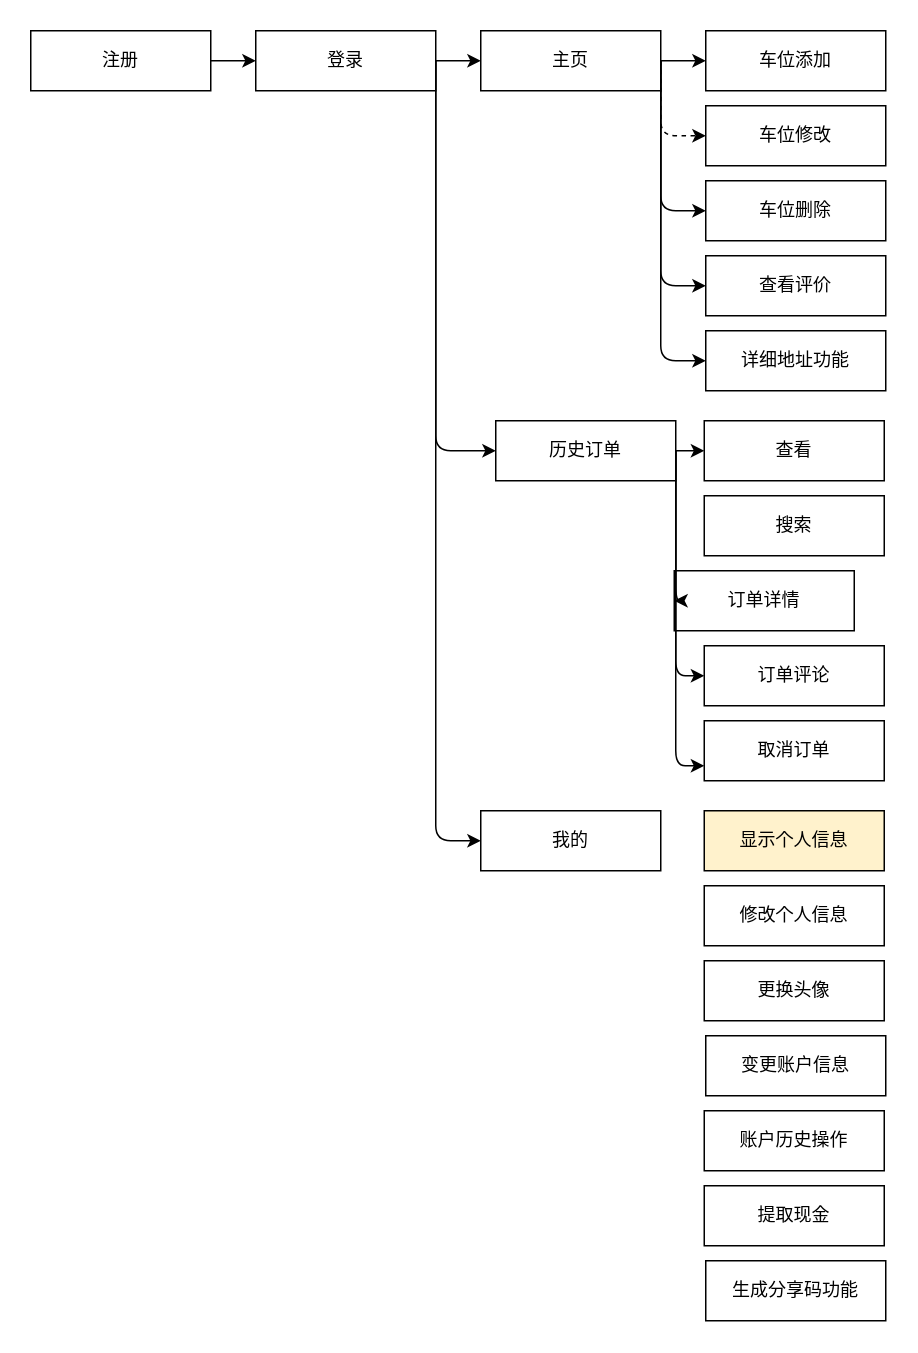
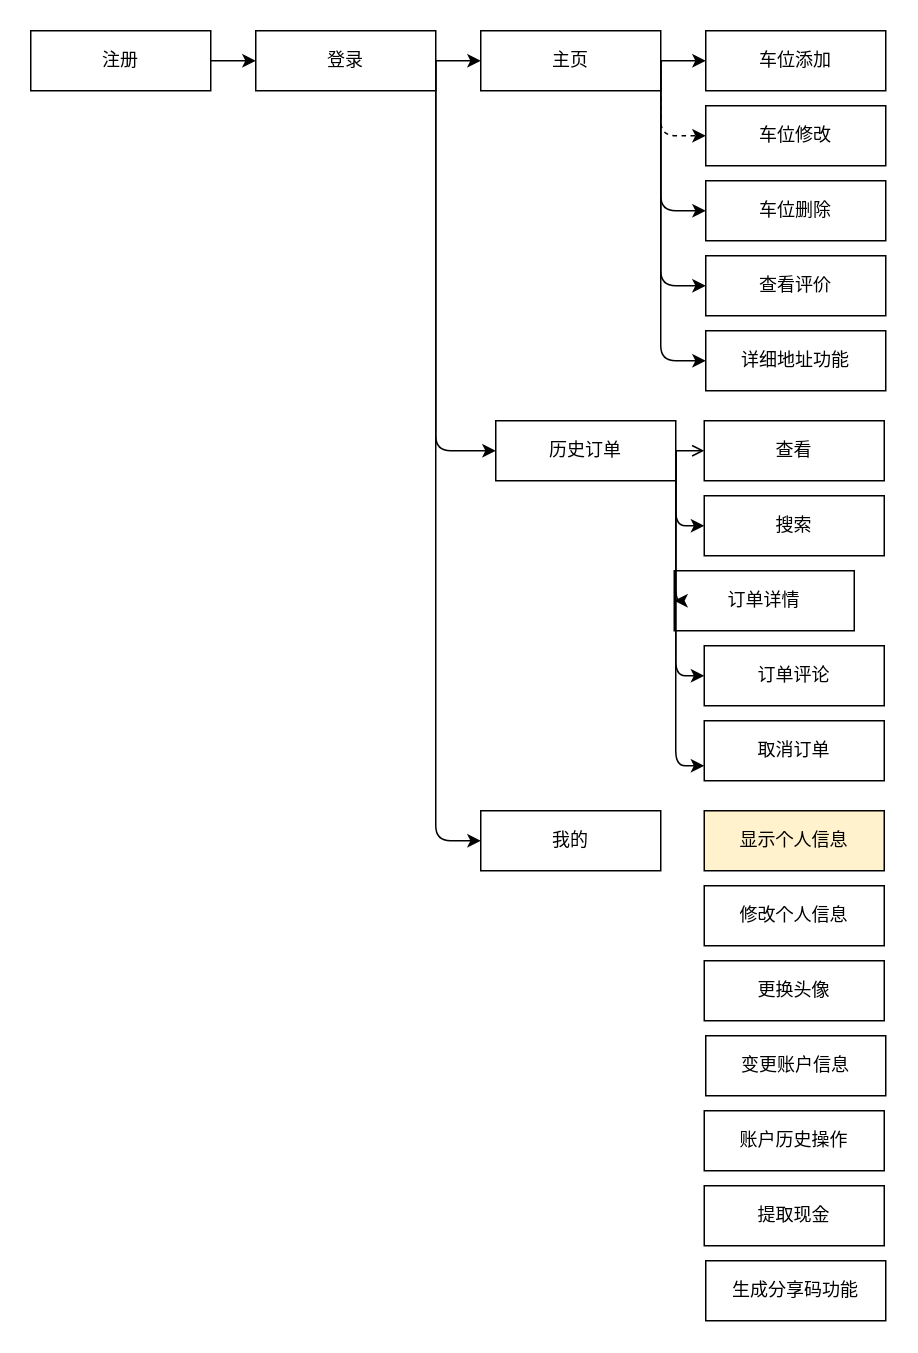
edge "历史订单" -> "查看": arrowhead classic -> open
edge "历史订单" -> "搜索": added
